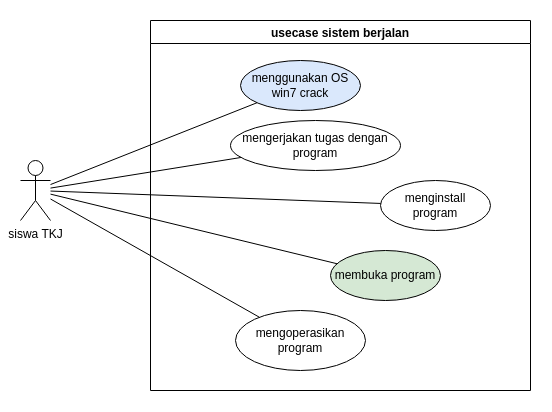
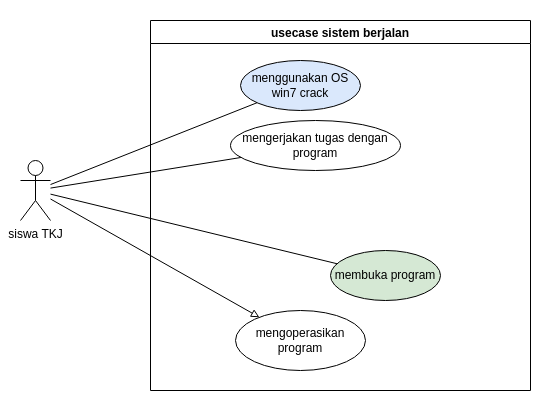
edge "siswa TKJ" -- "menginstall program": removed
node "menginstall program": removed
edge "siswa TKJ" -- "mengoperasikan program": arrowhead none -> block
